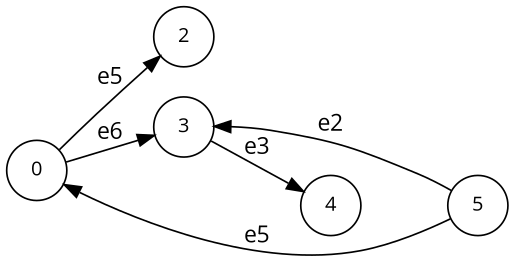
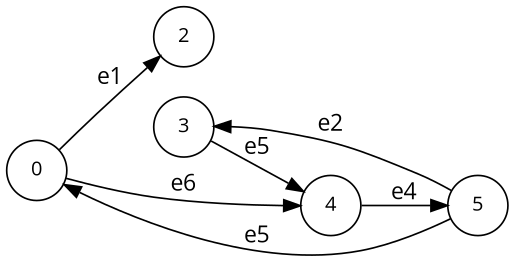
edge "0" -> "2": label "e5" -> "e1"
edge "3" -> "4": label "e3" -> "e5"
edge "0" -> "3": now "0" -> "4"
edge "4" -> "5": added, label "e4"
